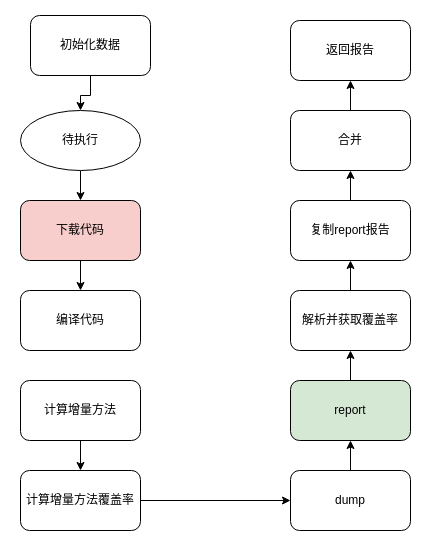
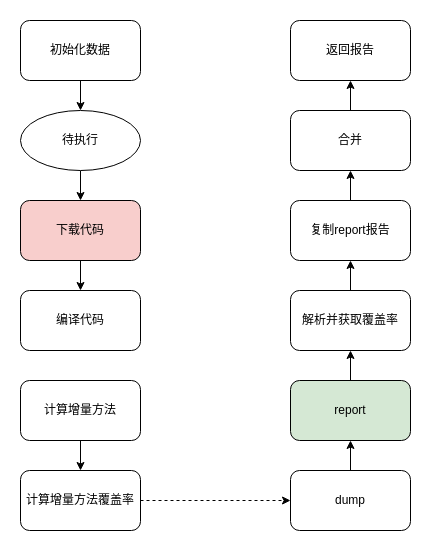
node "初始化数据": moved (91, 46) -> (81, 51)
edge "计算增量方法覆盖率" -> "dump": style solid -> dashed
